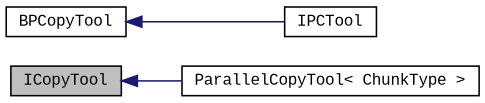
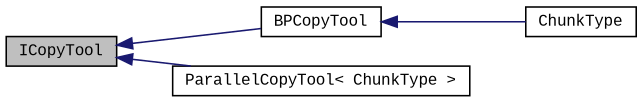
node "IPCTool": label "IPCTool" -> "ChunkType"
edge "BPCopyTool" -> "ICopyTool": added
